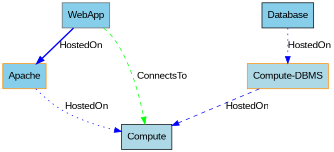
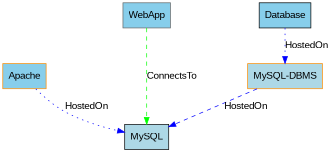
edge "WebApp" -> "Apache": removed, label "HostedOn"
node "Compute-DBMS": label "Compute-DBMS" -> "MySQL-DBMS"
node "Compute": label "Compute" -> "MySQL"
